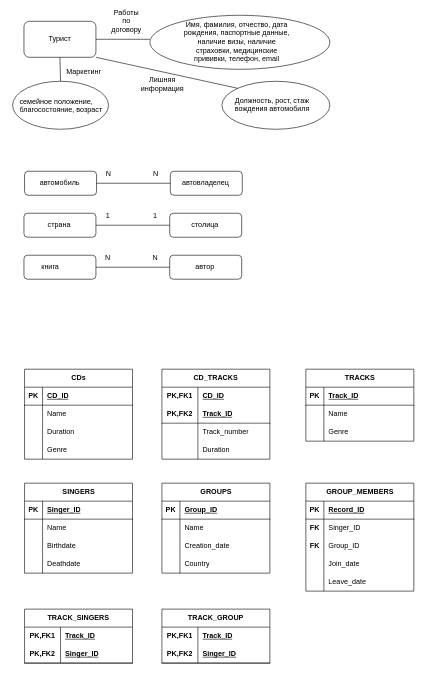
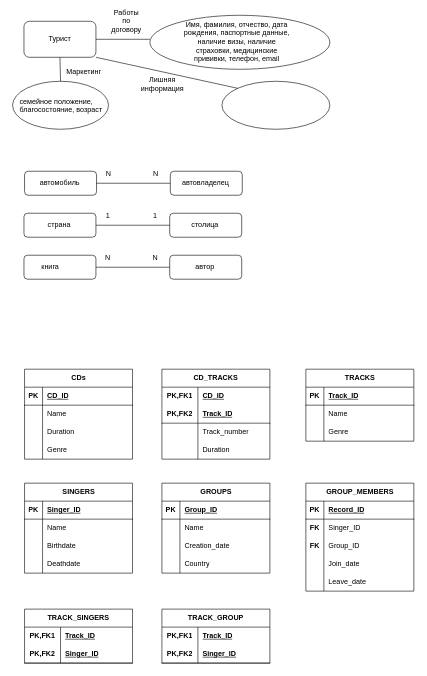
node "Должность, рост, стаж вождения автомобиля": removed
